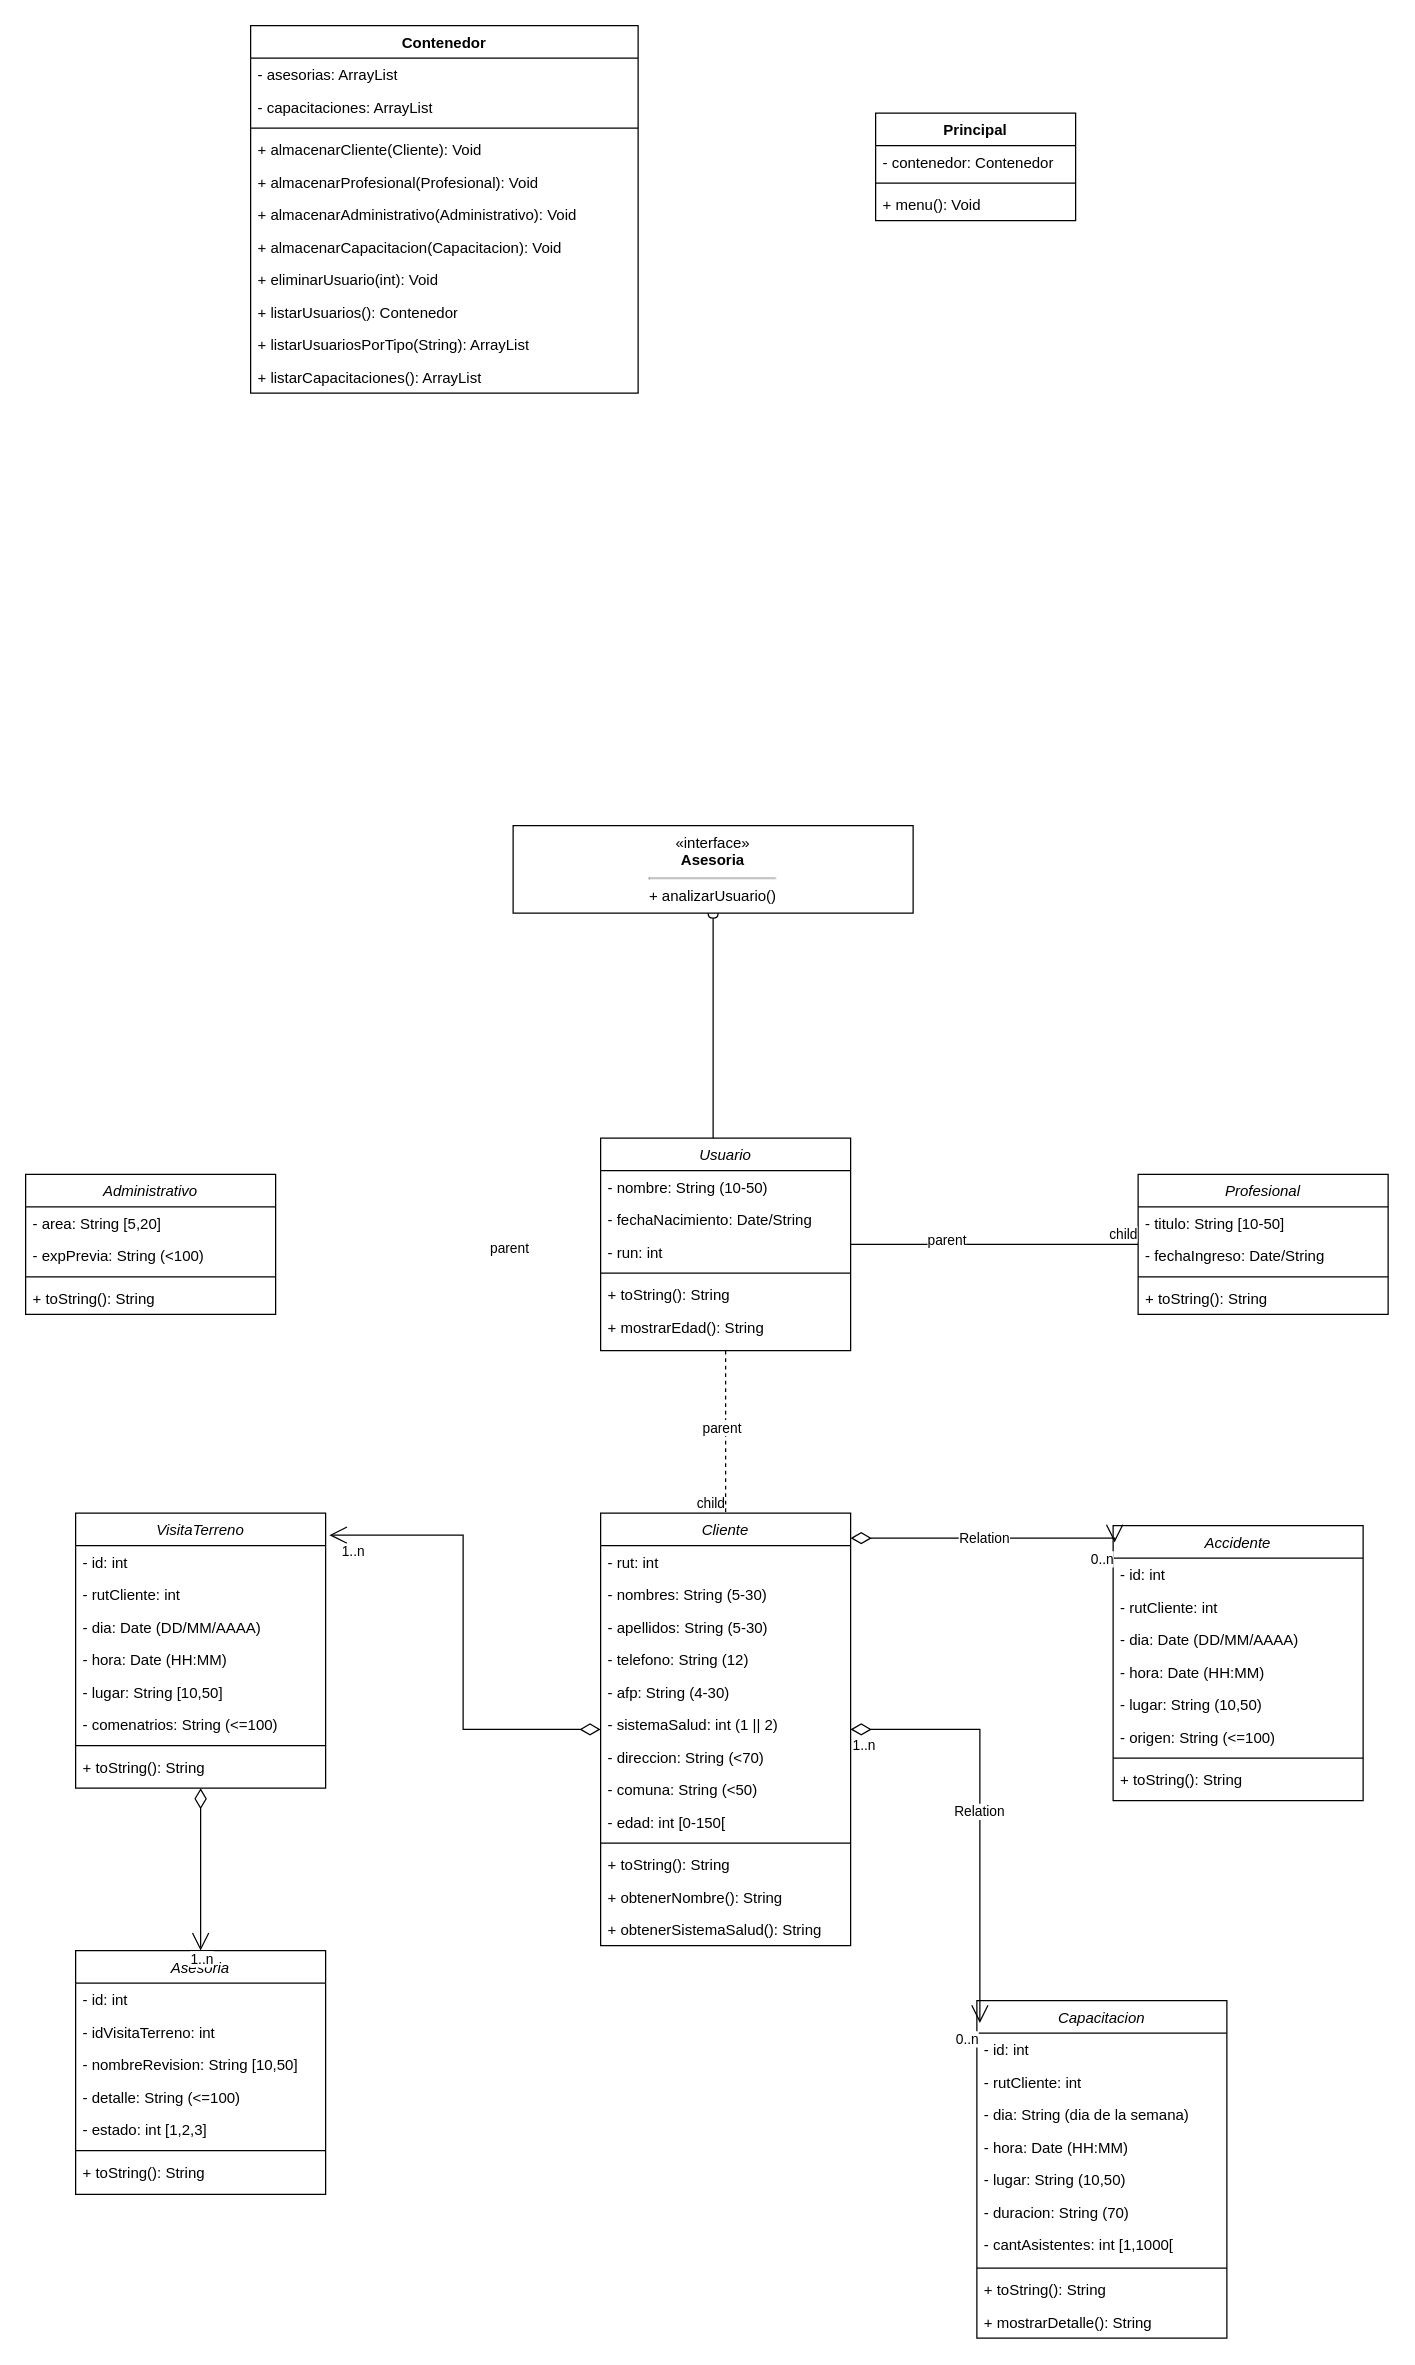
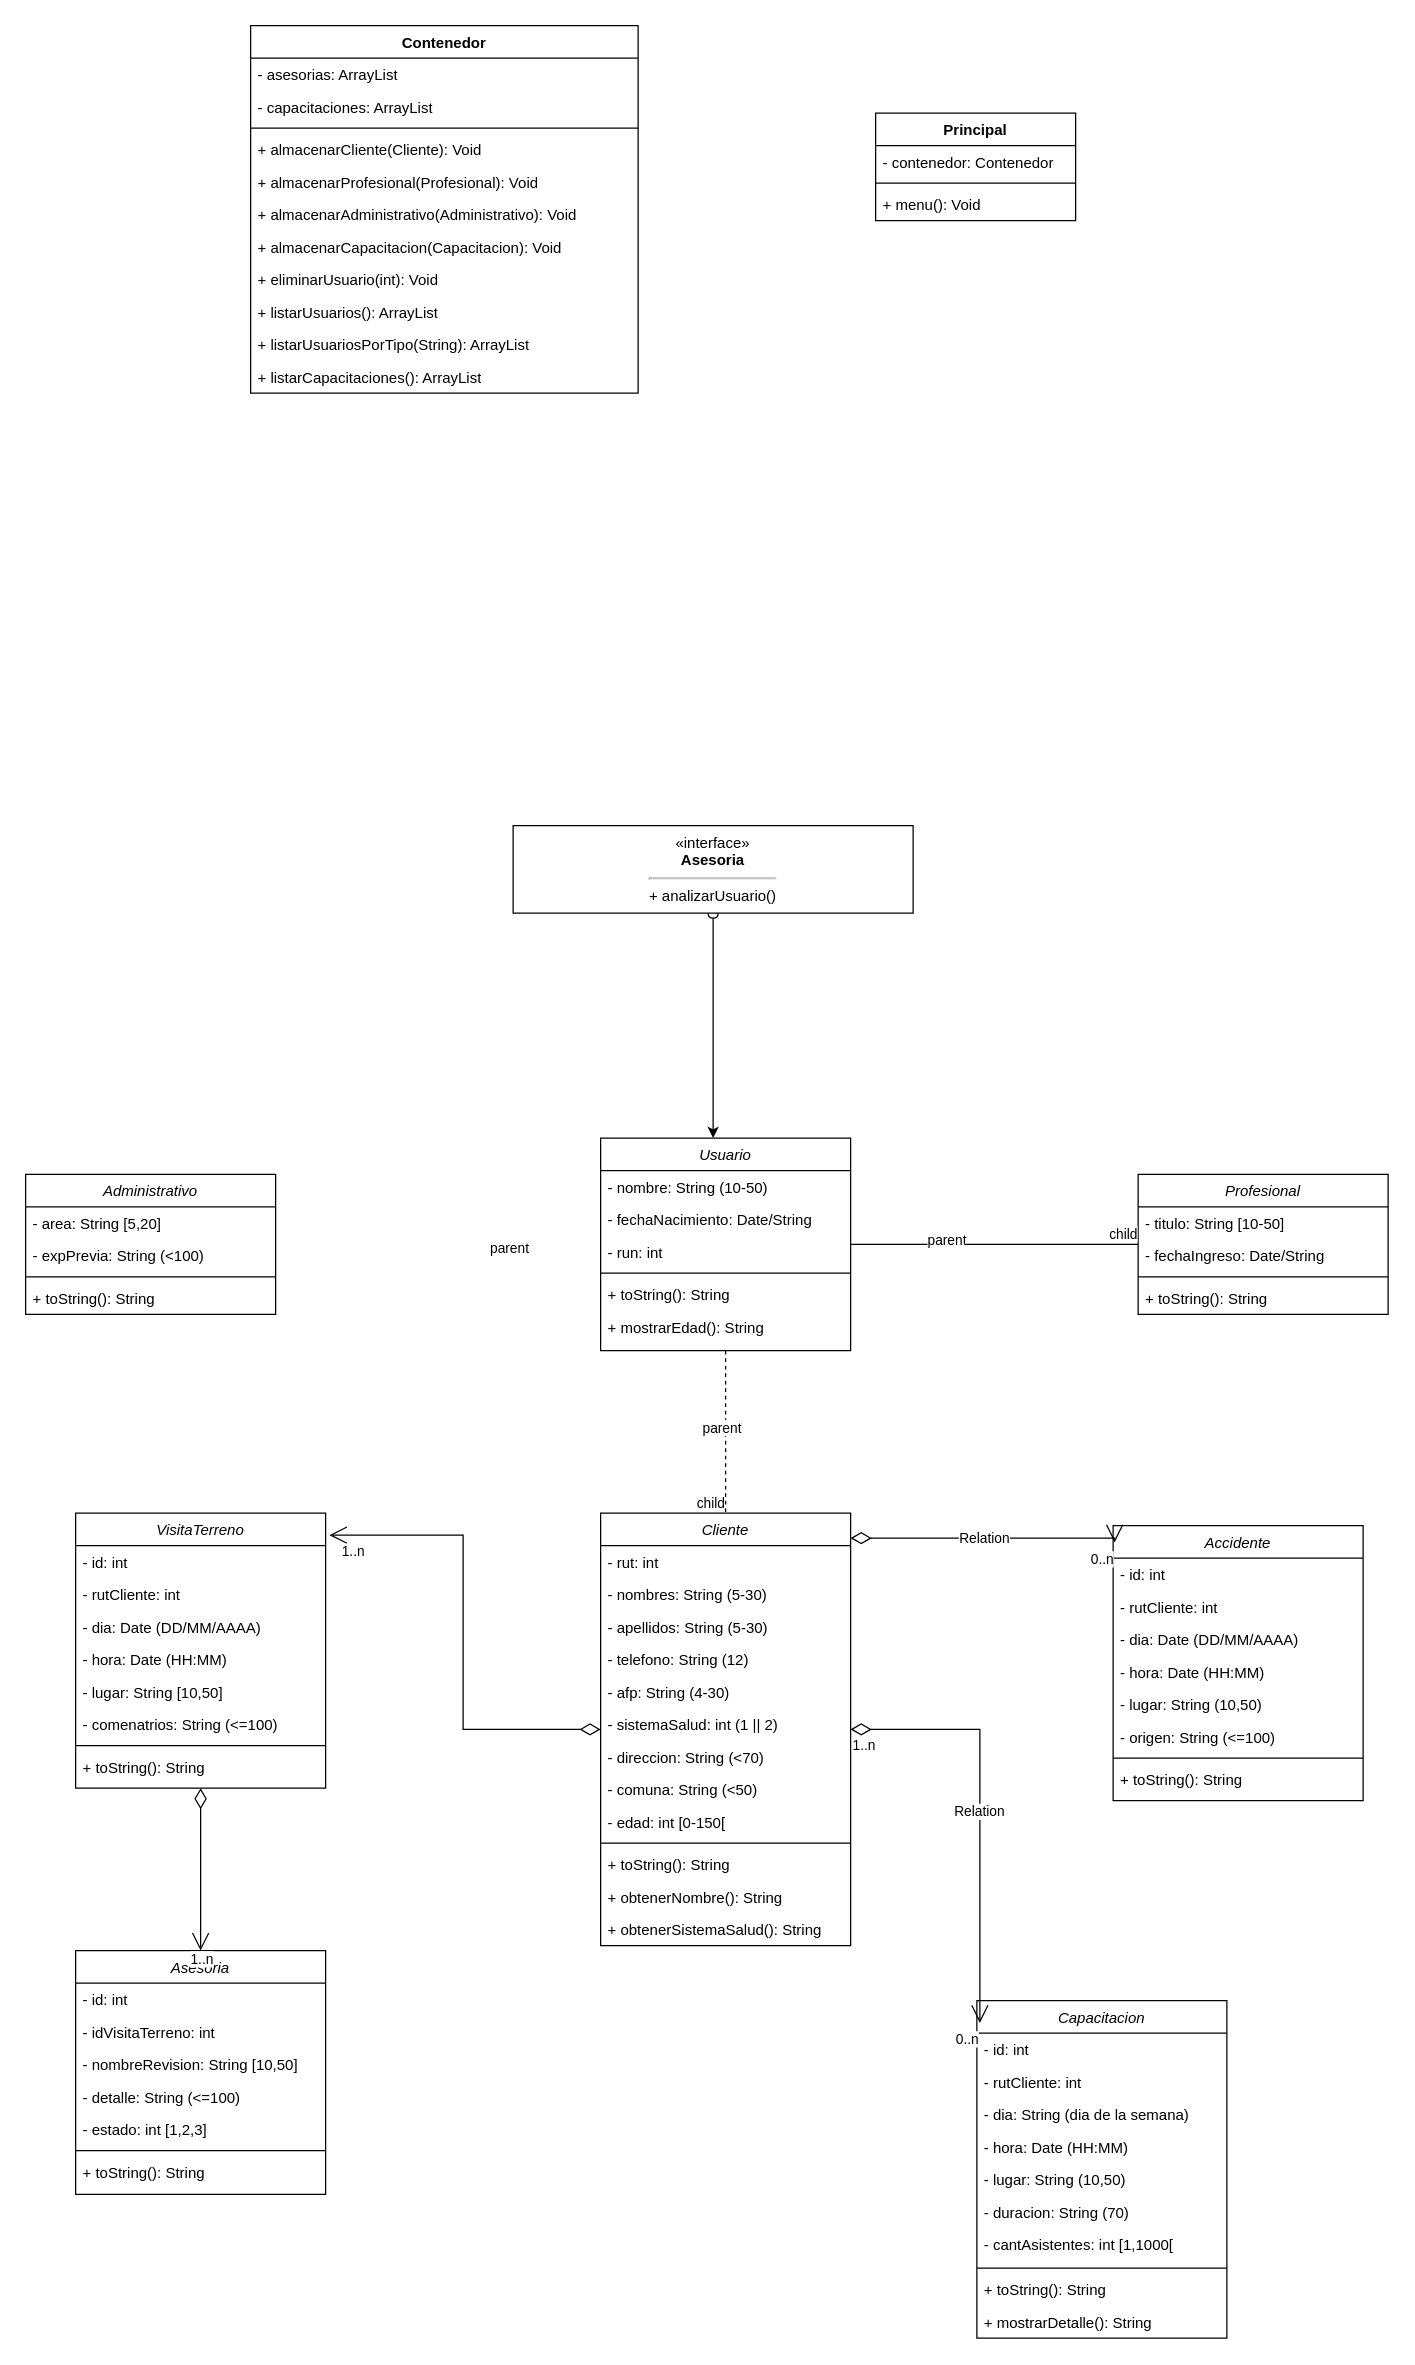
node "+ listarUsuarios(): Contenedor": label "+ listarUsuarios(): Contenedor" -> "+ listarUsuarios(): ArrayList"
edge "Usuario" -> "«interface» Asesoria + analizarUsuario()": arrowhead none -> classic
